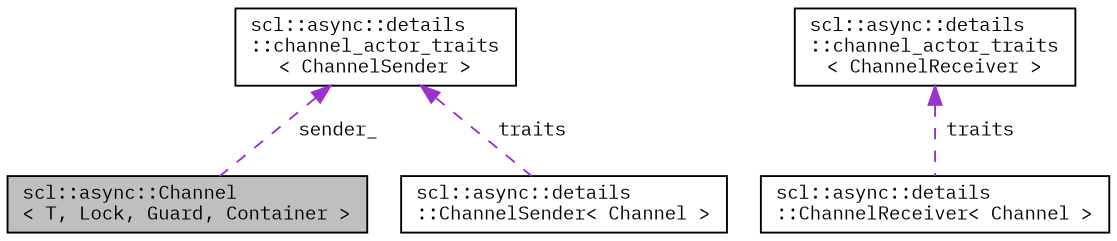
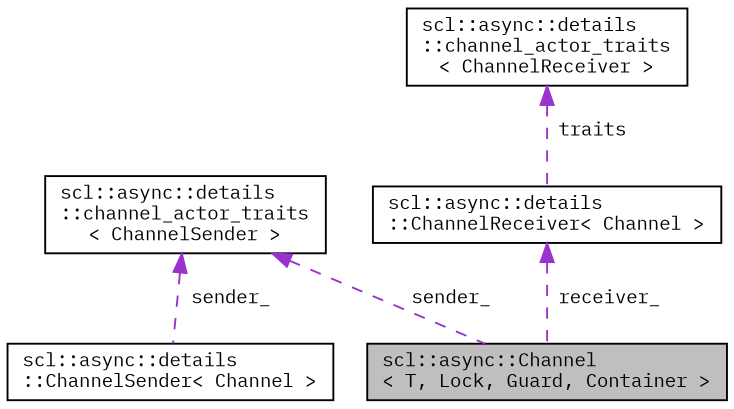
edge "scl::async::details ::ChannelSender< Channel >" -> "scl::async::details ::channel_actor_traits < ChannelSender >": label " traits" -> " sender_"
edge "scl::async::Channel < T, Lock, Guard, Container >" -> "scl::async::details ::ChannelReceiver< Channel >": added, label "receiver_"
